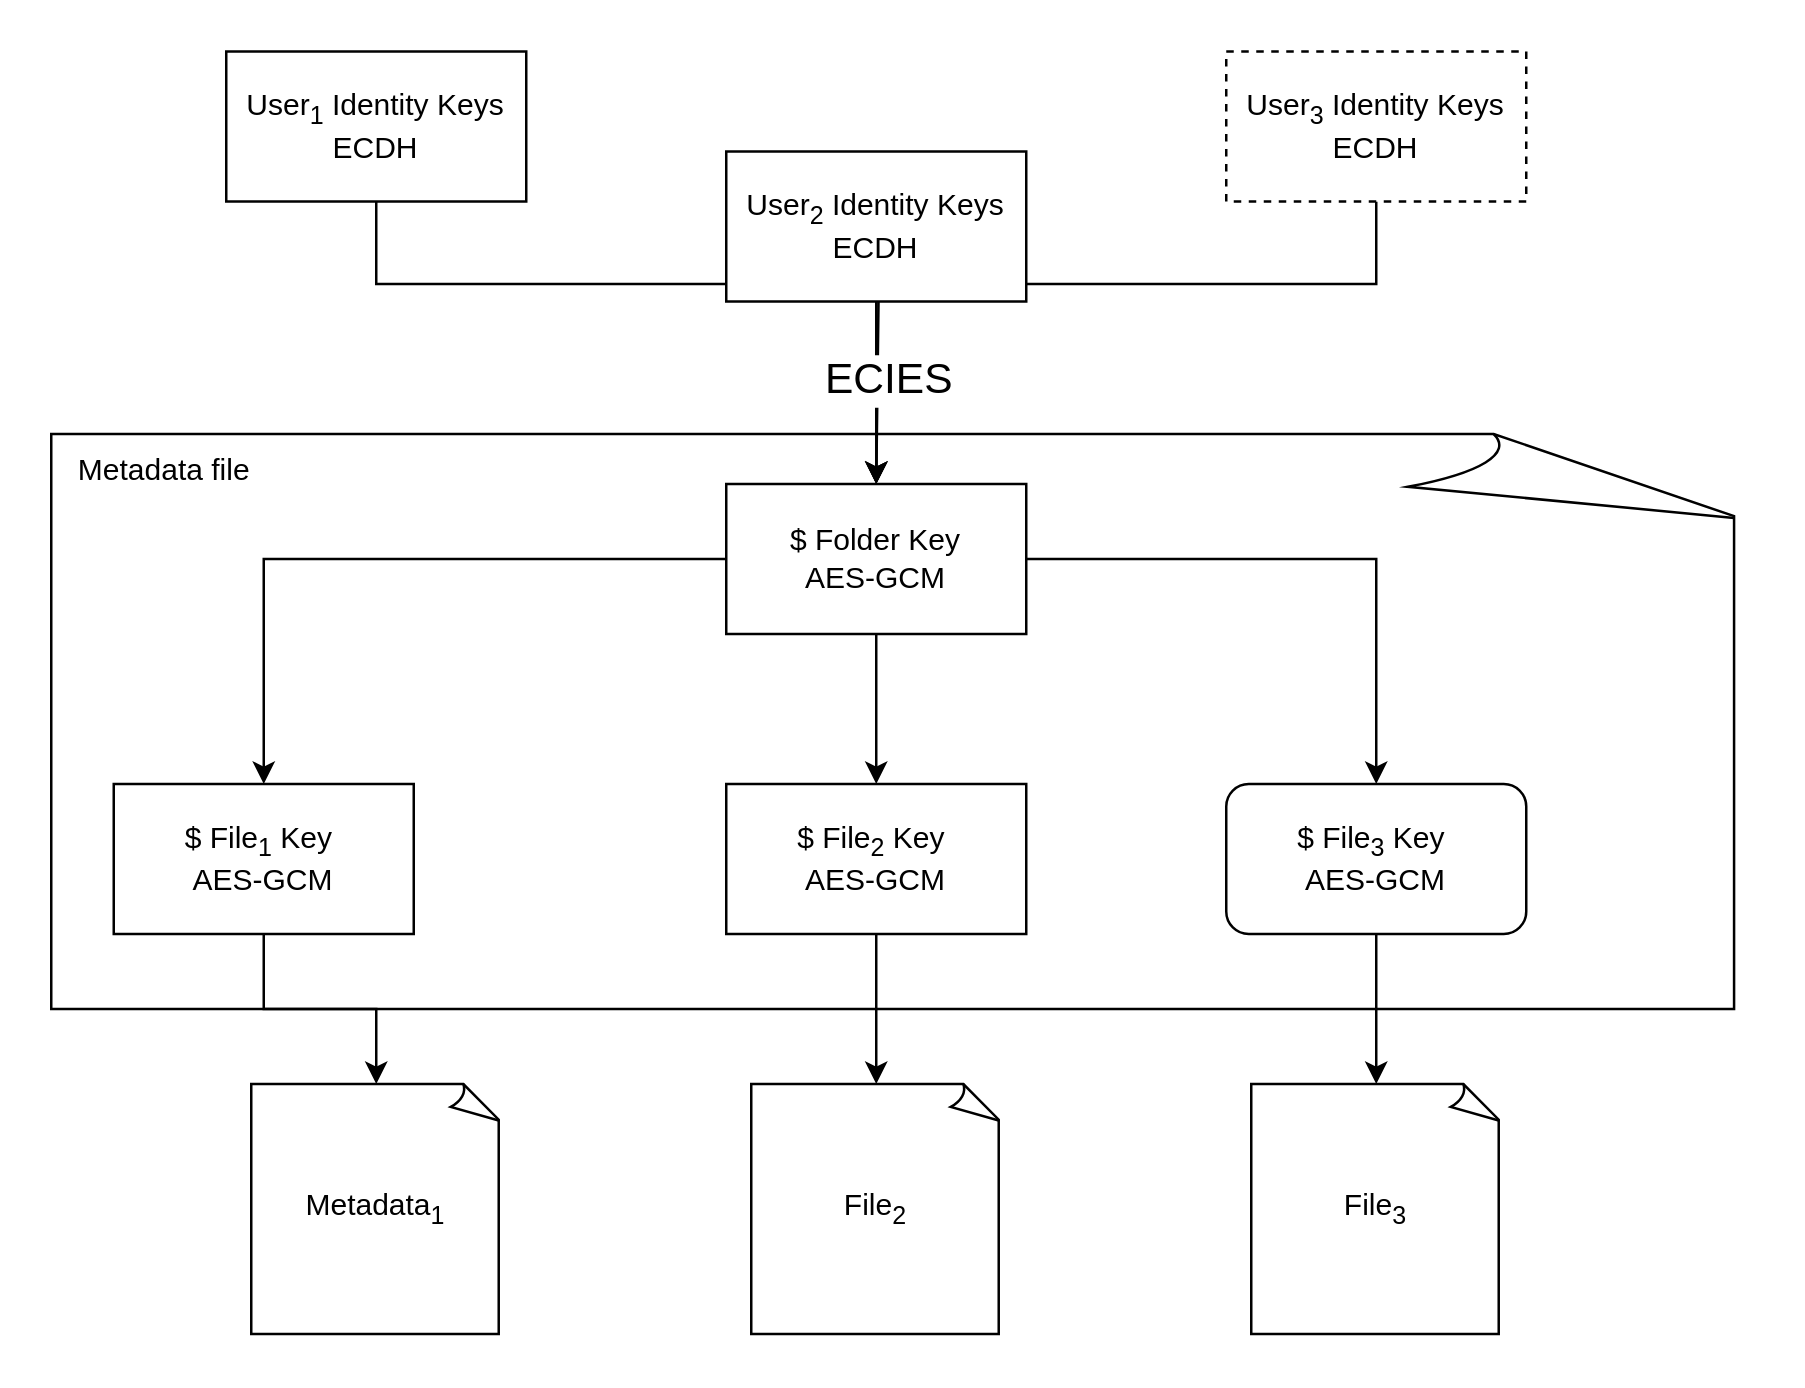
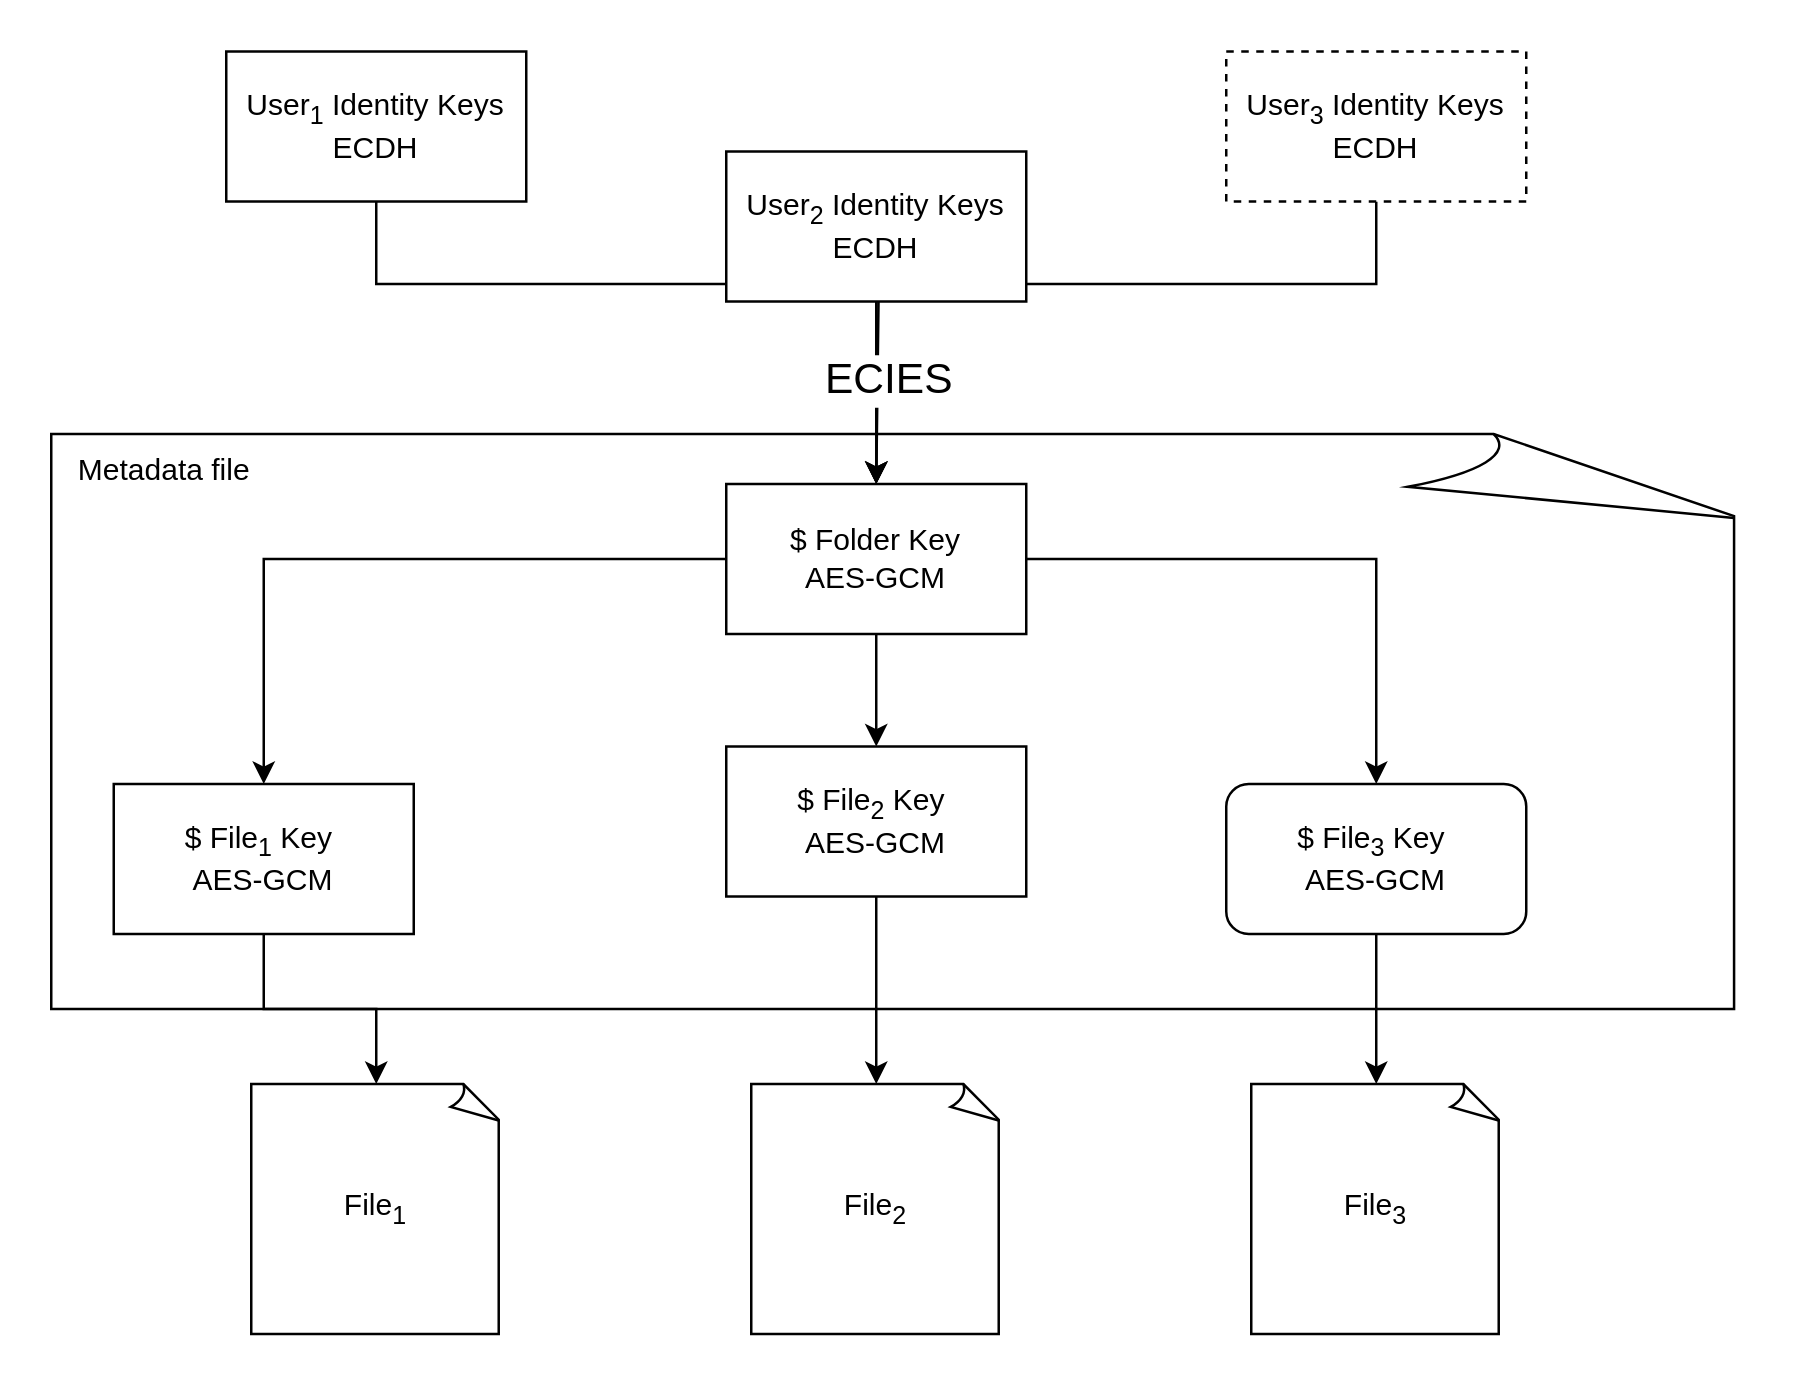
node "$ File2 Key AES-GCM": moved (876, 859) -> (876, 821)
node "Metadata1": label "Metadata1" -> "File1"
